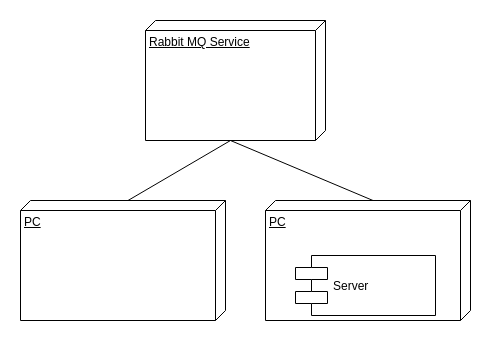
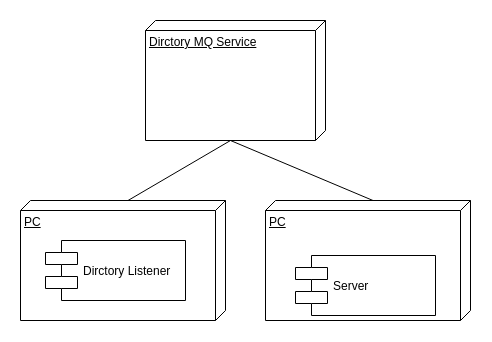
node "Rabbit MQ Service": label "Rabbit MQ Service" -> "Dirctory MQ Service"
node "Dirctory Listener": added
